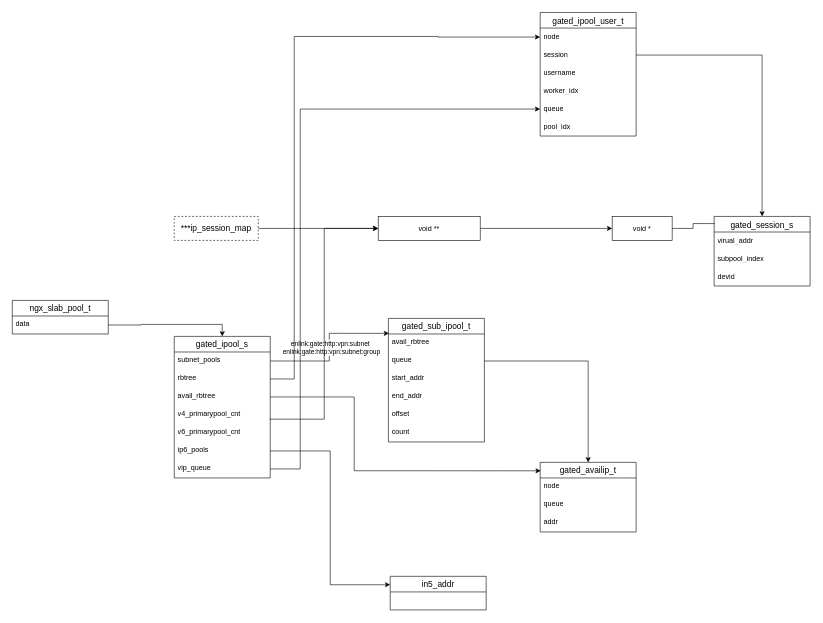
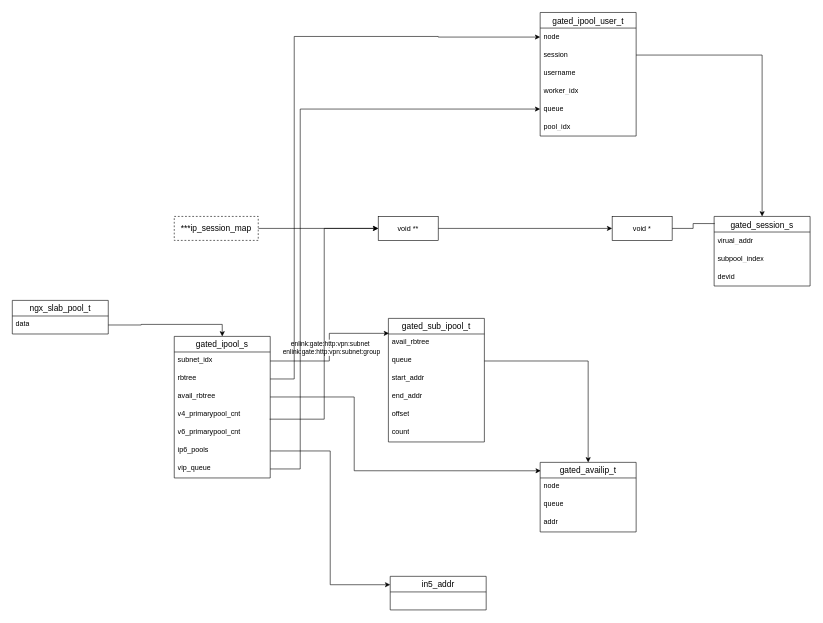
node "void **": size 102x24 -> 60x24
node "subnet_pools": label "subnet_pools" -> "subnet_idx"
